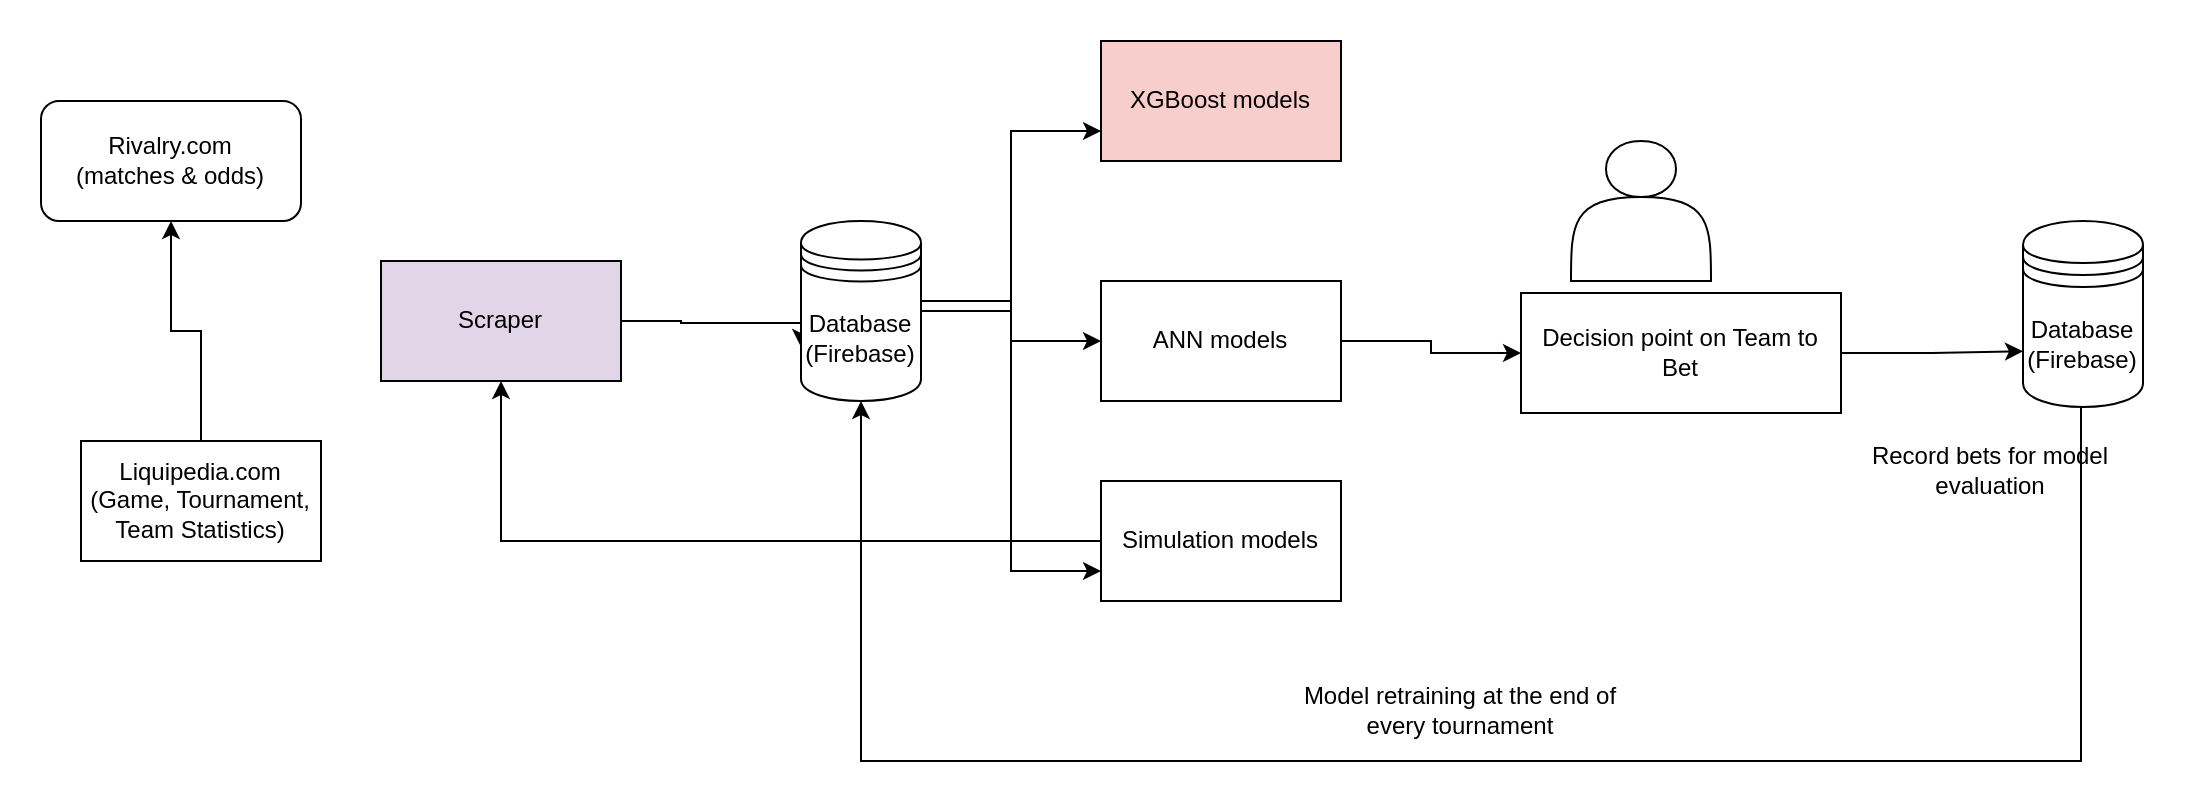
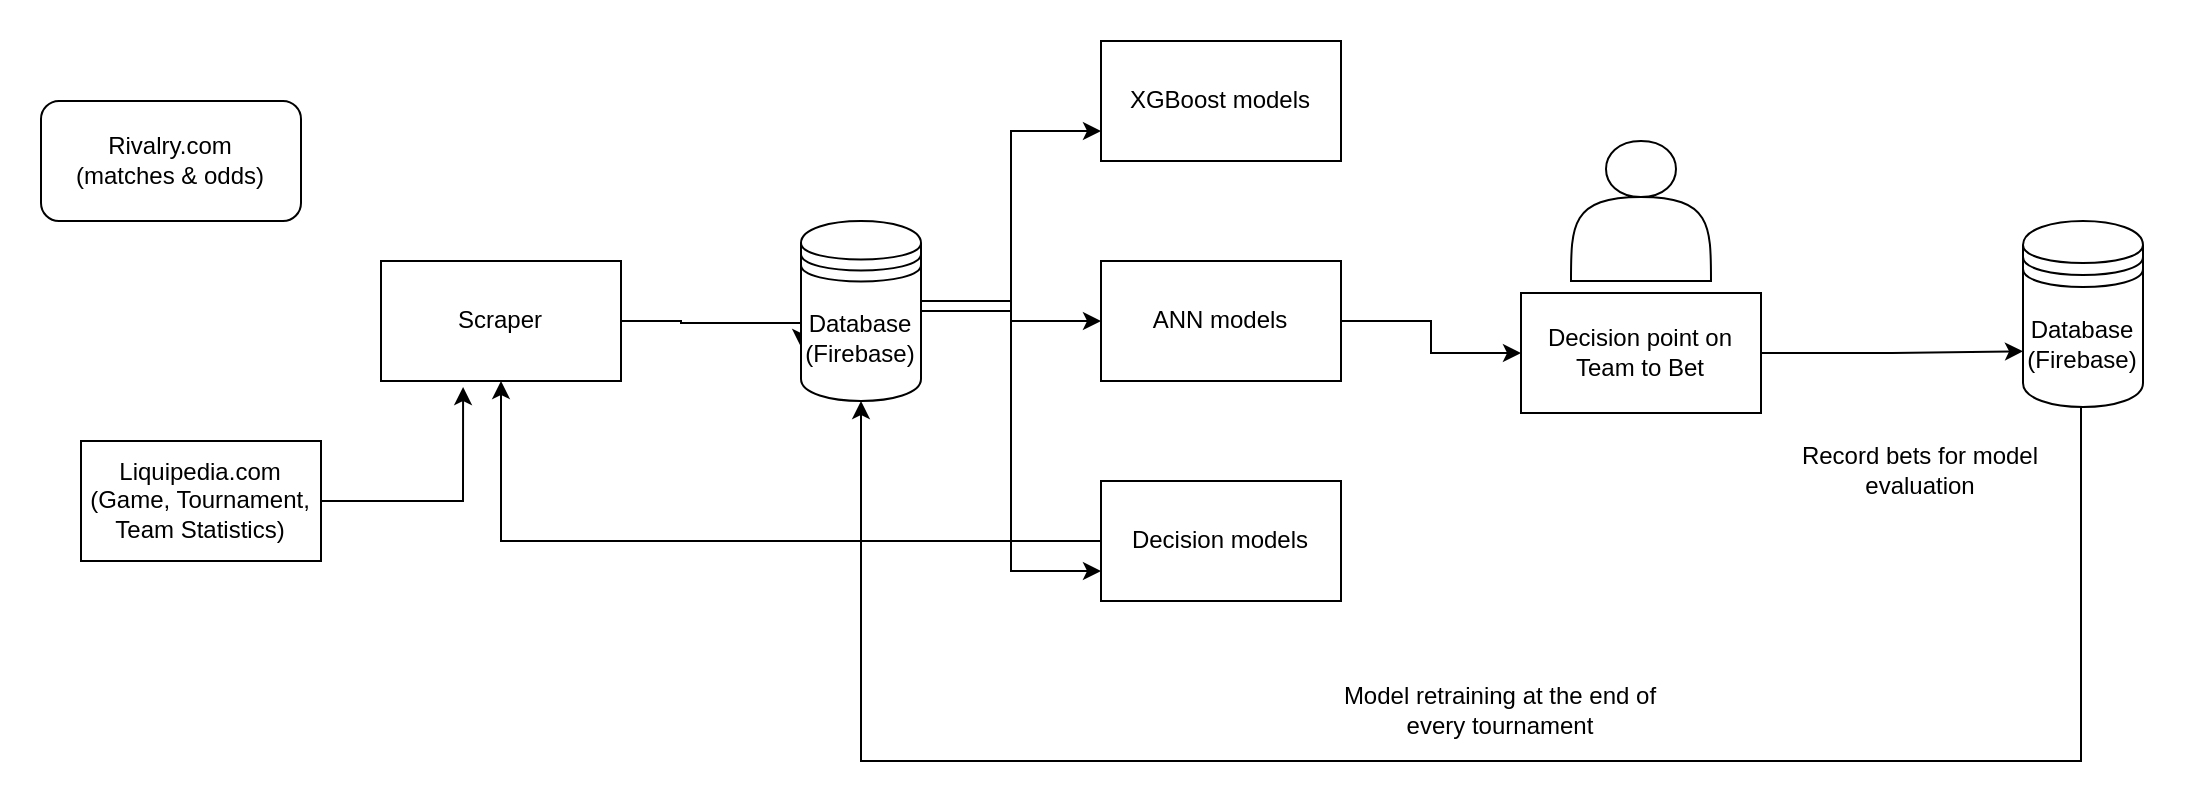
node "XGBoost models": fillcolor #f8cecc -> #ffffff
node "Scraper": fillcolor #e1d5e7 -> #ffffff
edge "Liquipedia.com (Game, Tournament, Team Statistics)" -> "Rivalry.com (matches & odds)": now "Liquipedia.com (Game, Tournament, Team Statistics)" -> "Scraper"
node "ANN models": moved (1221, 341) -> (1221, 321)
node "Decision point on Team to Bet": size 320x120 -> 240x120
node "Record bets for model evaluation": moved (1991, 471) -> (1921, 471)
node "Simulation models": label "Simulation models" -> "Decision models"
node "Model retraining at the end of every tournament": moved (1461, 711) -> (1501, 711)
